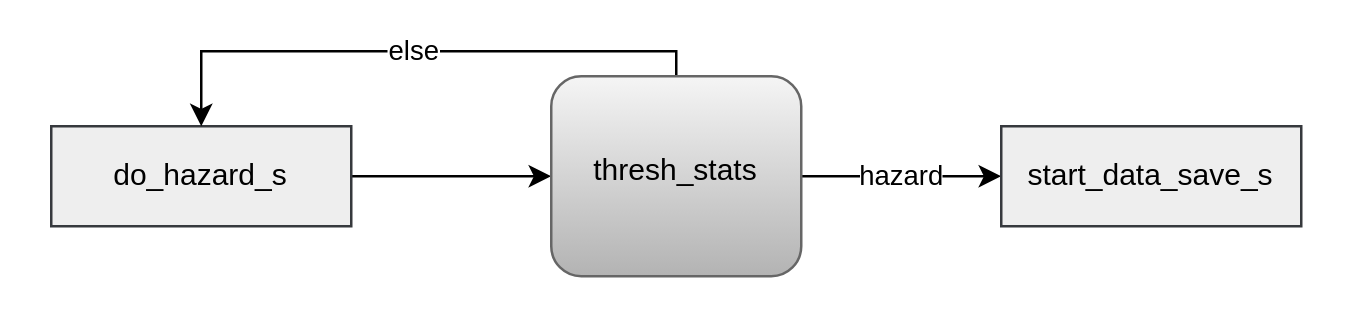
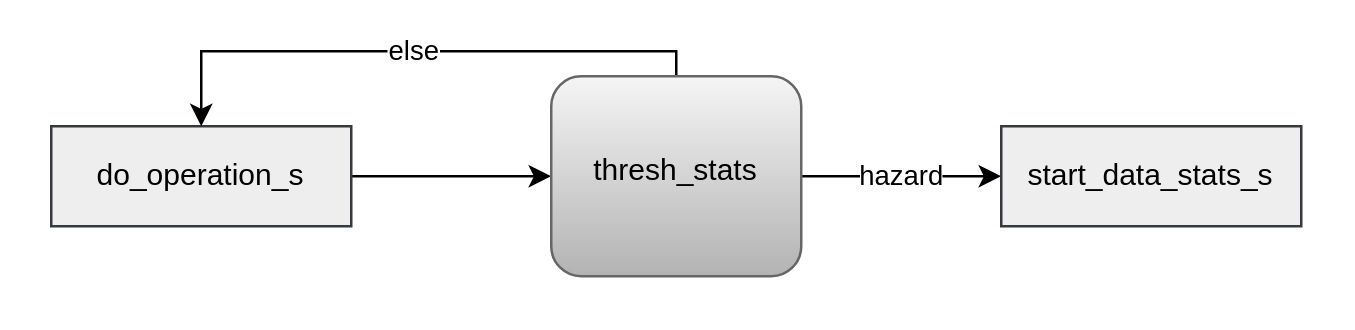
node "do_hazard_s": label "do_hazard_s" -> "do_operation_s"
node "start_data_save_s": label "start_data_save_s" -> "start_data_stats_s"
